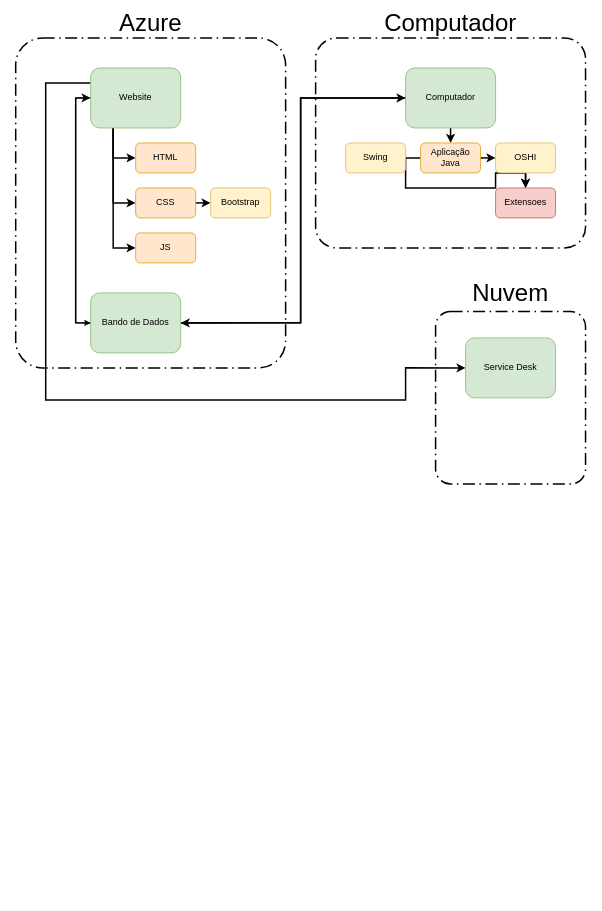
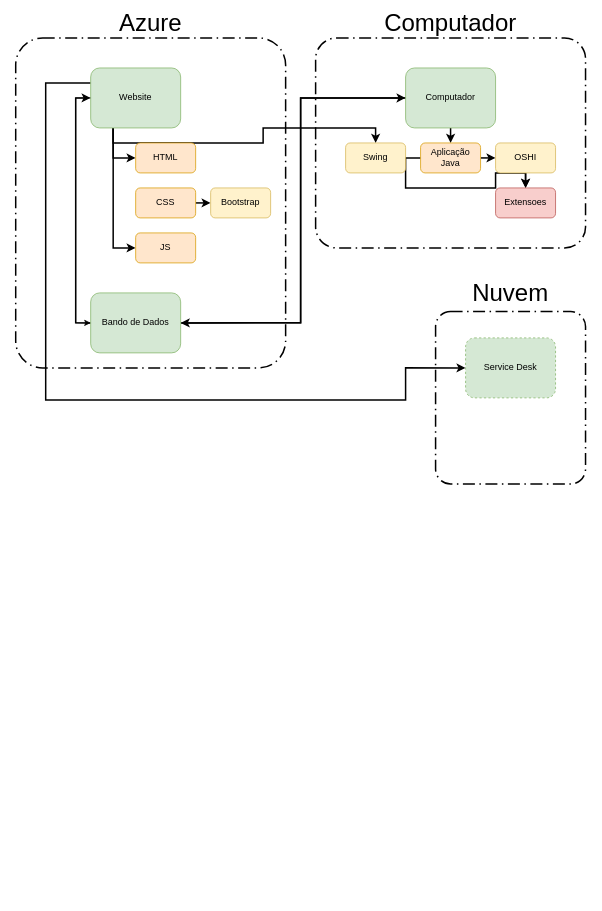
edge "Website" -> "CSS": now "Website" -> "Swing"
node "Service Desk": style solid -> dashed
